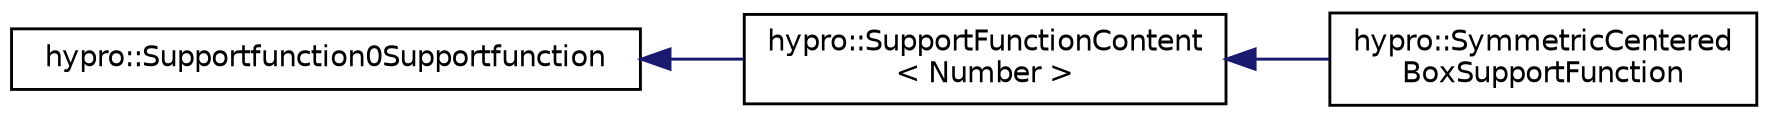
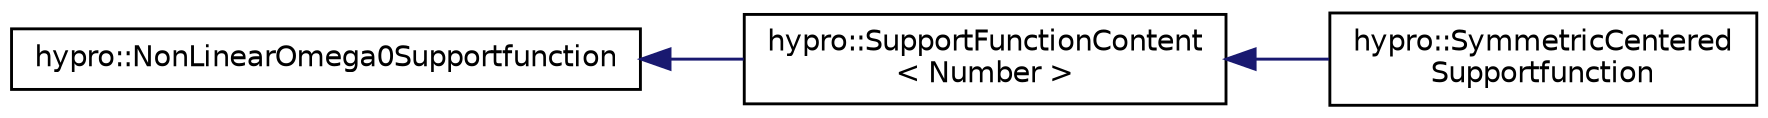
node "hypro::Supportfunction0Supportfunction": label "hypro::Supportfunction0Supportfunction" -> "hypro::NonLinearOmega0Supportfunction"
node "hypro::SymmetricCentered BoxSupportFunction": label "hypro::SymmetricCentered BoxSupportFunction" -> "hypro::SymmetricCentered Supportfunction"
